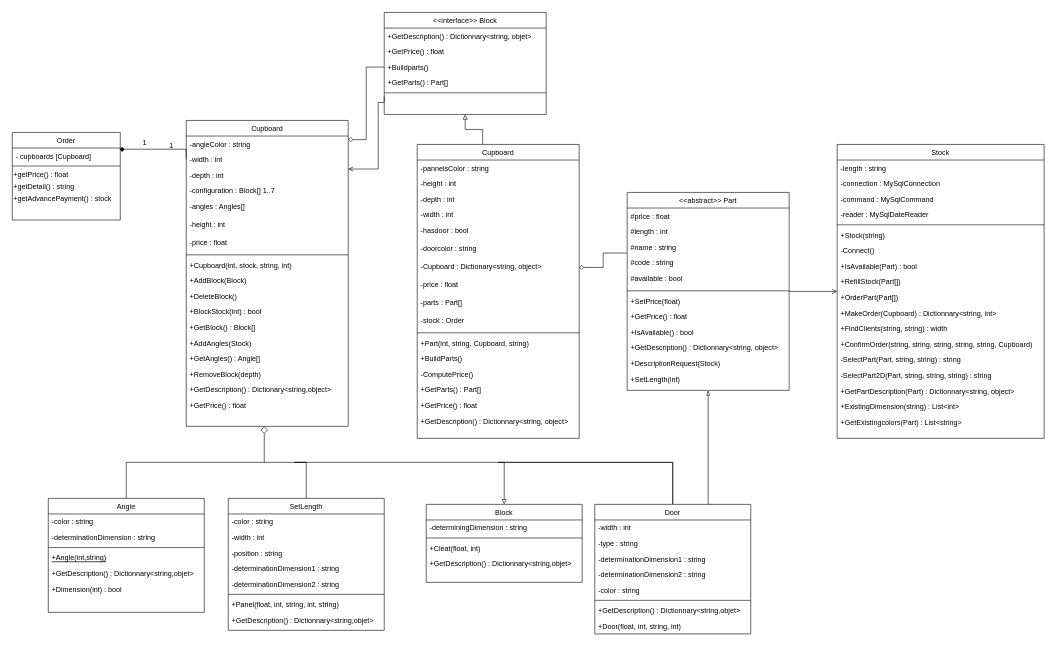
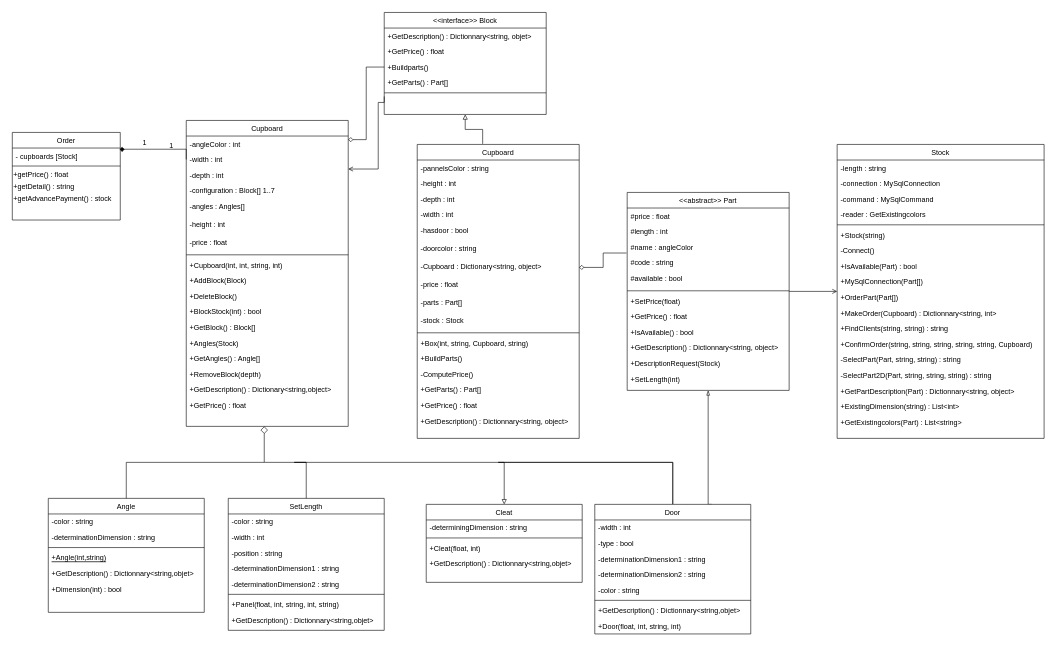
node "-angleColor : string": label "-angleColor : string" -> "-angleColor : int"
node "- cupboards [Cupboard]": label "- cupboards [Cupboard]" -> "- cupboards [Stock]"
node "-reader : MySqlDateReader": label "-reader : MySqlDateReader" -> "-reader : GetExistingcolors"
node "#name : string": label "#name : string" -> "#name : angleColor"
node "+Cupboard(int, stock, string, int)": label "+Cupboard(int, stock, string, int)" -> "+Cupboard(int, int, string, int)"
node "+RefillStock(Part[])": label "+RefillStock(Part[])" -> "+MySqlConnection(Part[])"
node "-stock : Order": label "-stock : Order" -> "-stock : Stock"
node "+FindClients(string, string) : width": label "+FindClients(string, string) : width" -> "+FindClients(string, string) : string"
node "+AddAngles(Stock)": label "+AddAngles(Stock)" -> "+Angles(Stock)"
node "+Part(int, string, Cupboard, string)": label "+Part(int, string, Cupboard, string)" -> "+Box(int, string, Cupboard, string)"
node "Block": label "Block" -> "Cleat"
node "-type : string": label "-type : string" -> "-type : bool"
